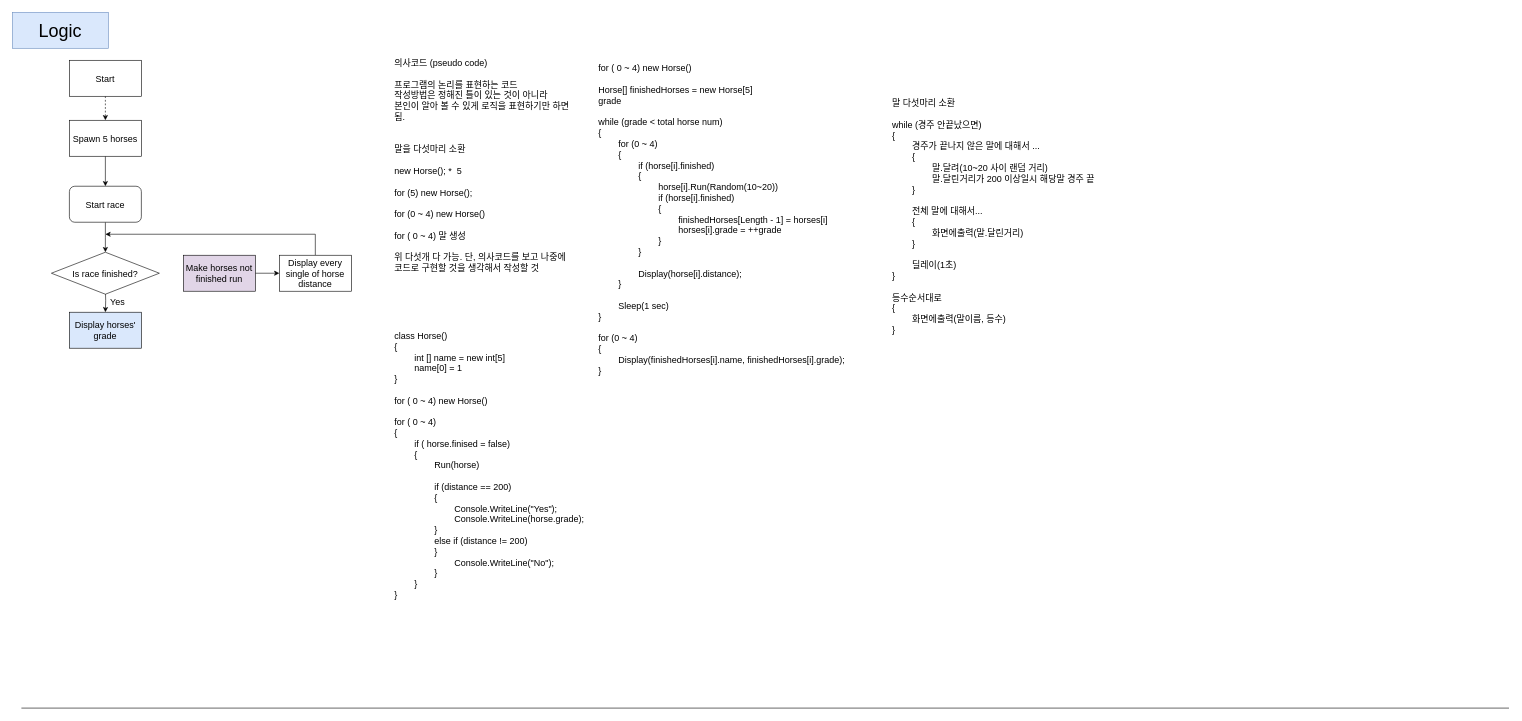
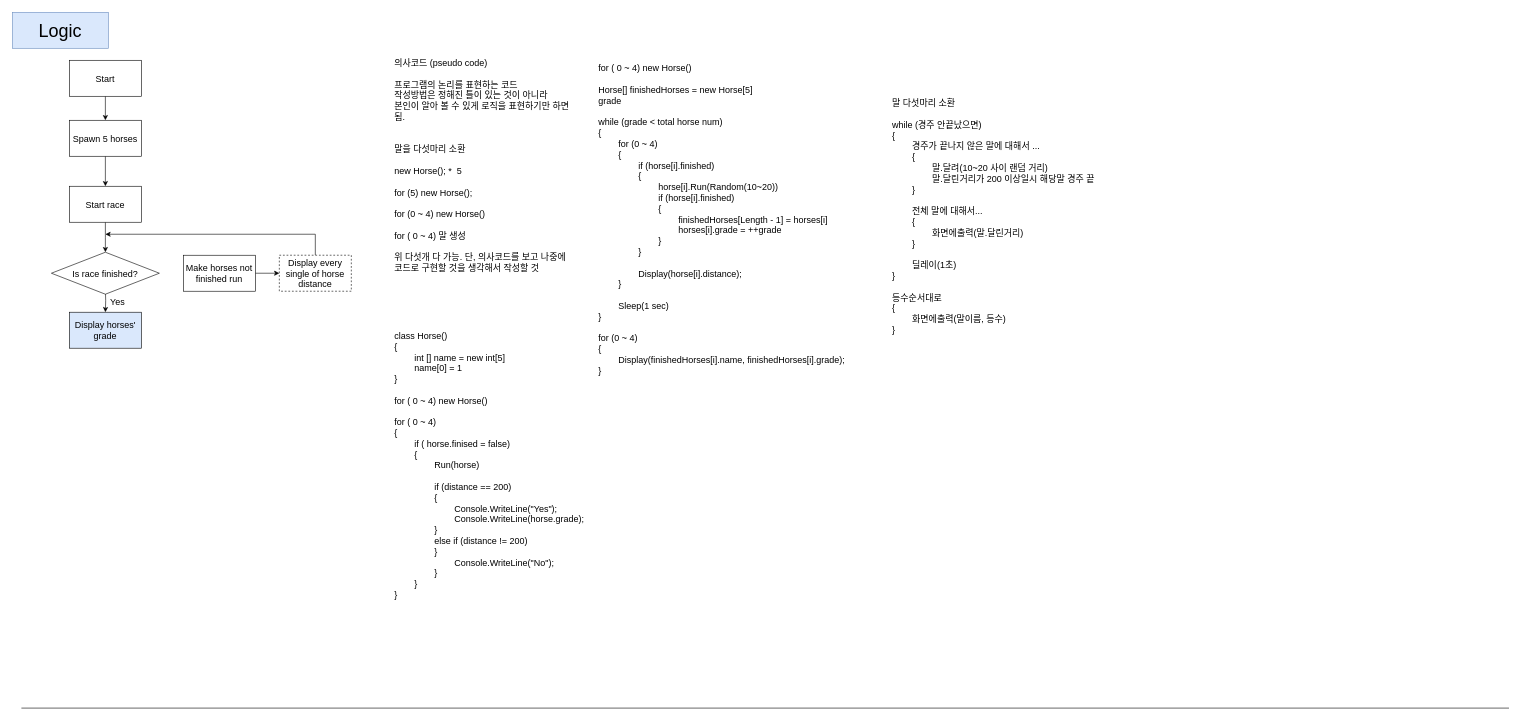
edge "Start" -> "Spawn 5 horses": style dashed -> solid
node "Start race": shape rounded rectangle -> rectangle
node "Make horses not finished run": fillcolor #e1d5e7 -> #ffffff
node "Display every single of horse distance": style solid -> dashed
